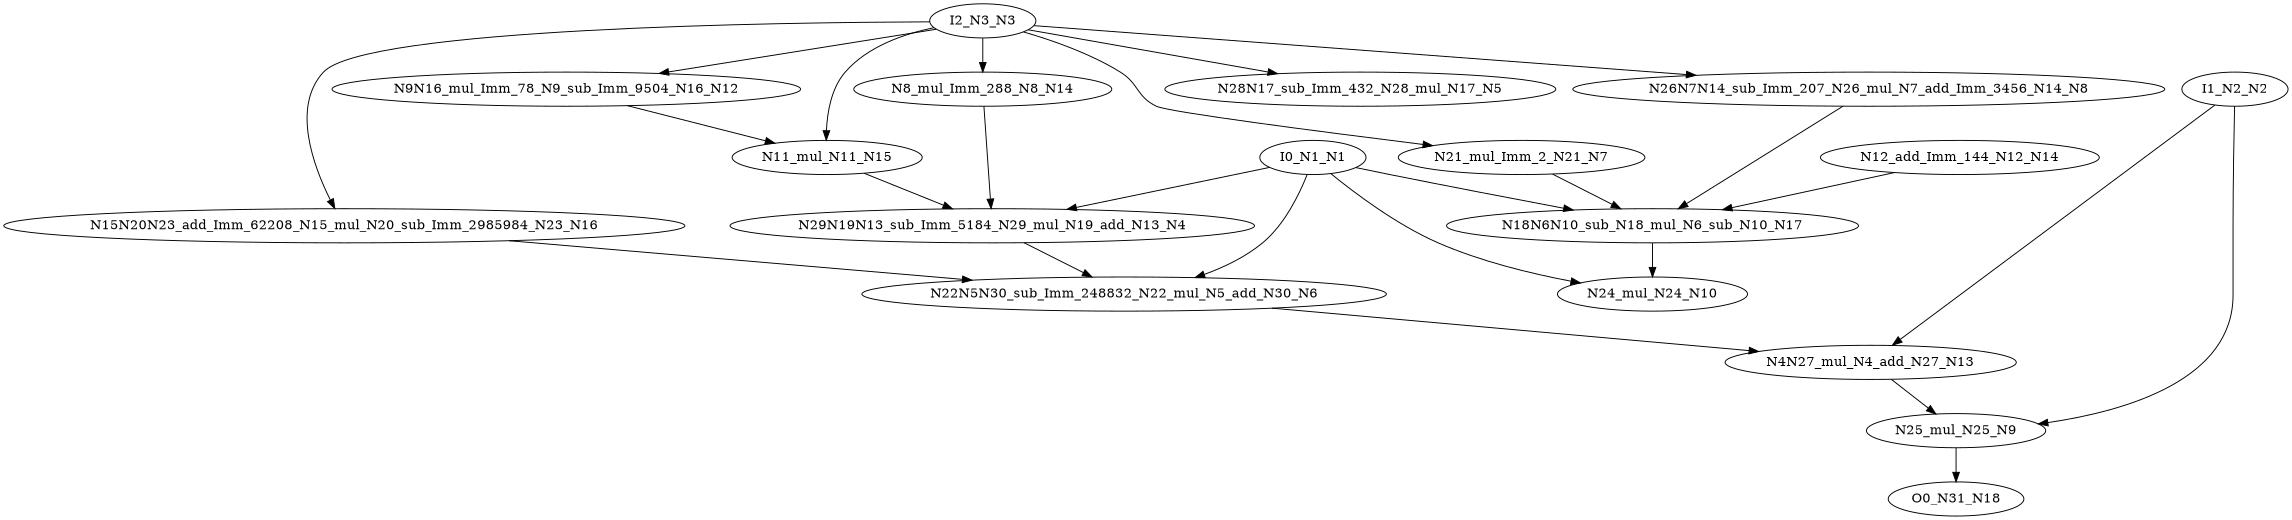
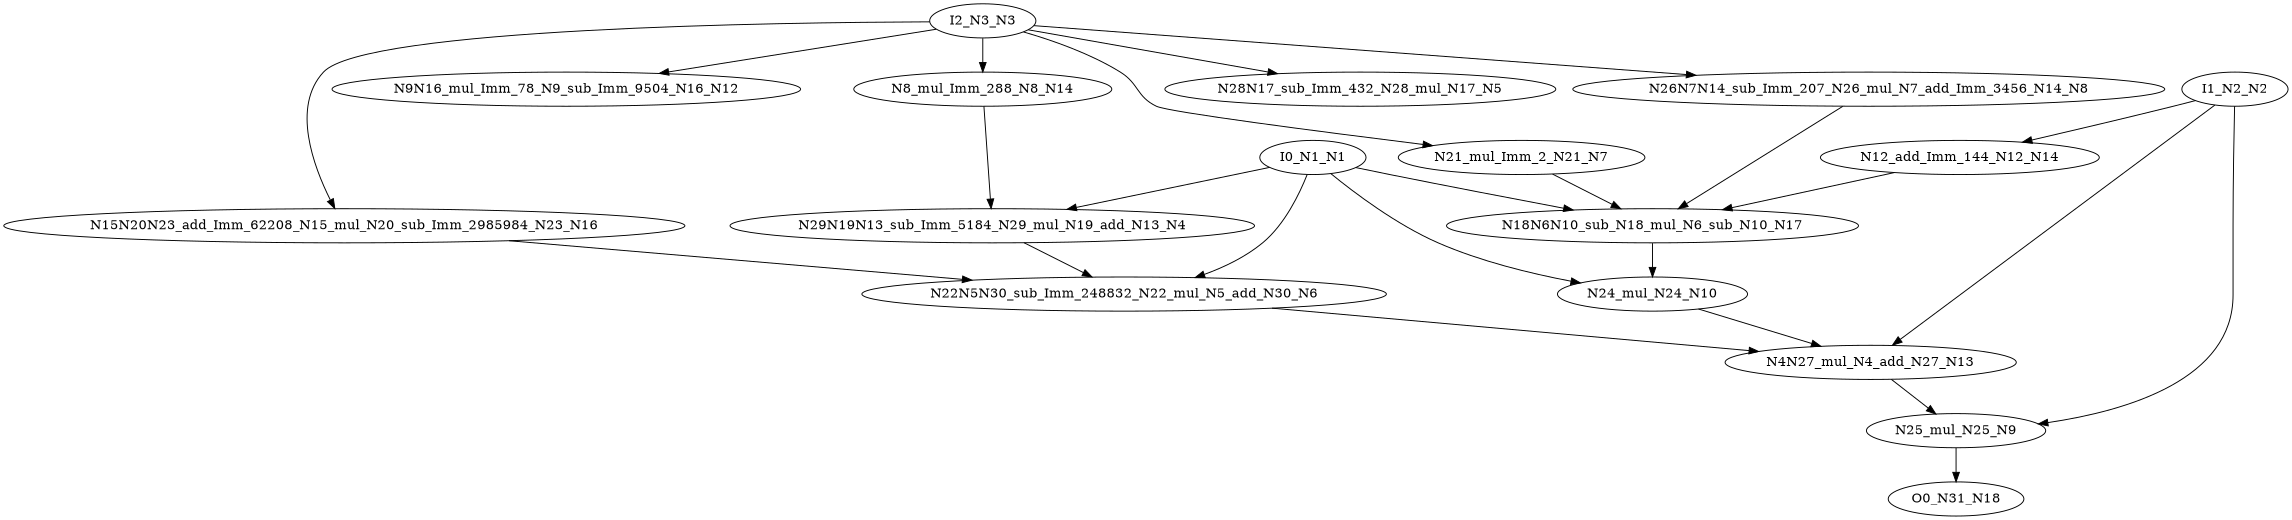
edge "I1_N2_N2" -> "N12_add_Imm_144_N12_N14": added
node "N11_mul_N11_N15": removed
edge "N24_mul_N24_N10" -> "N4N27_mul_N4_add_N27_N13": added
